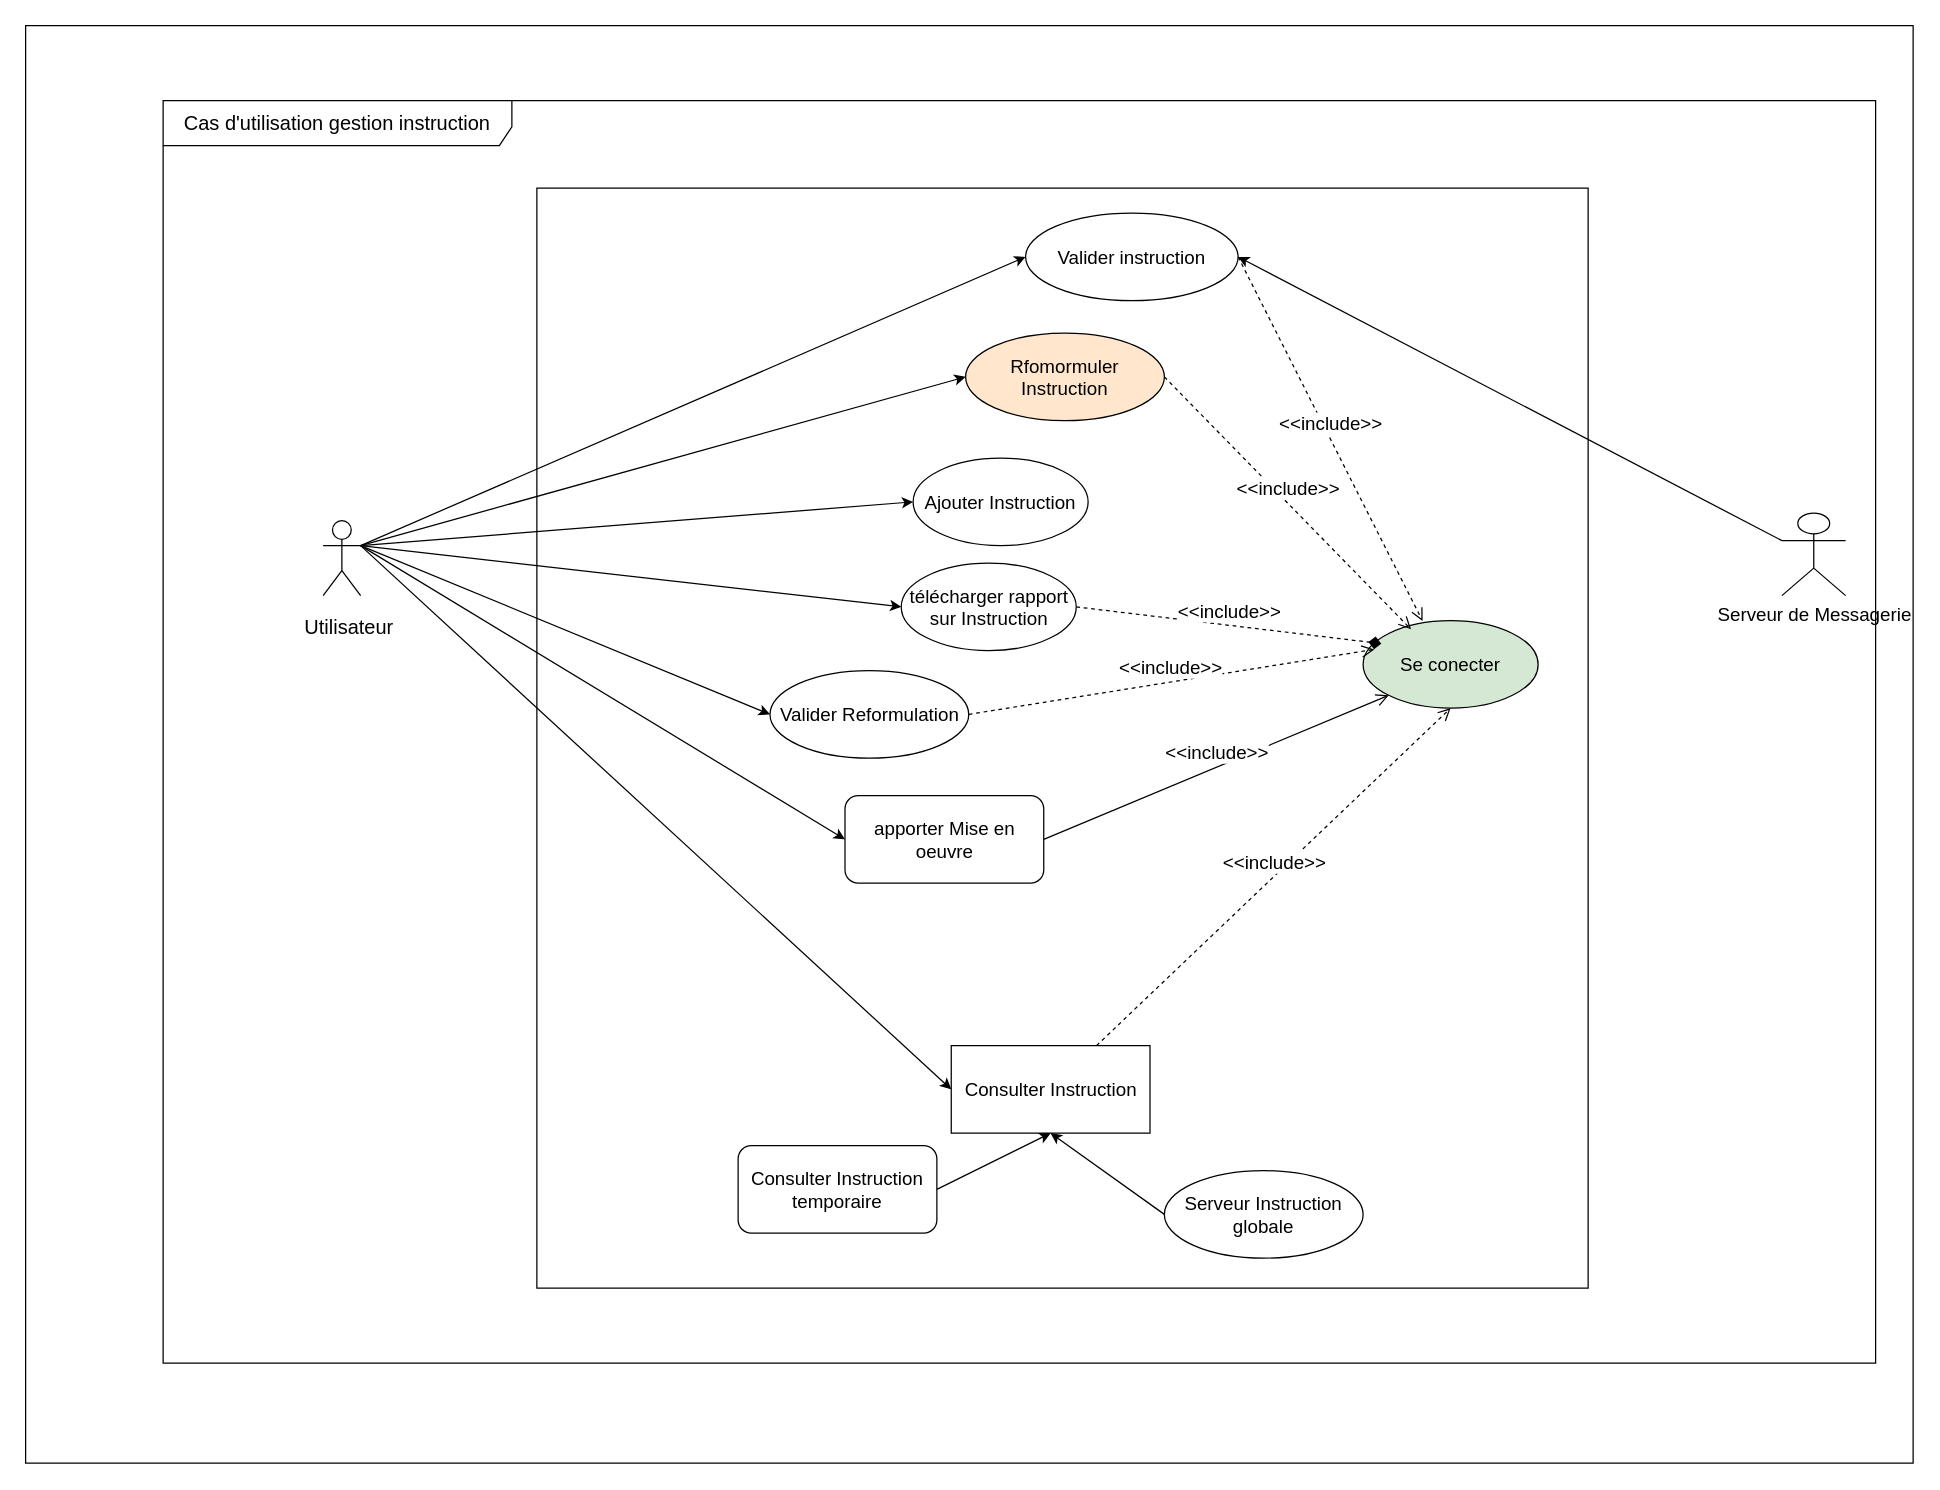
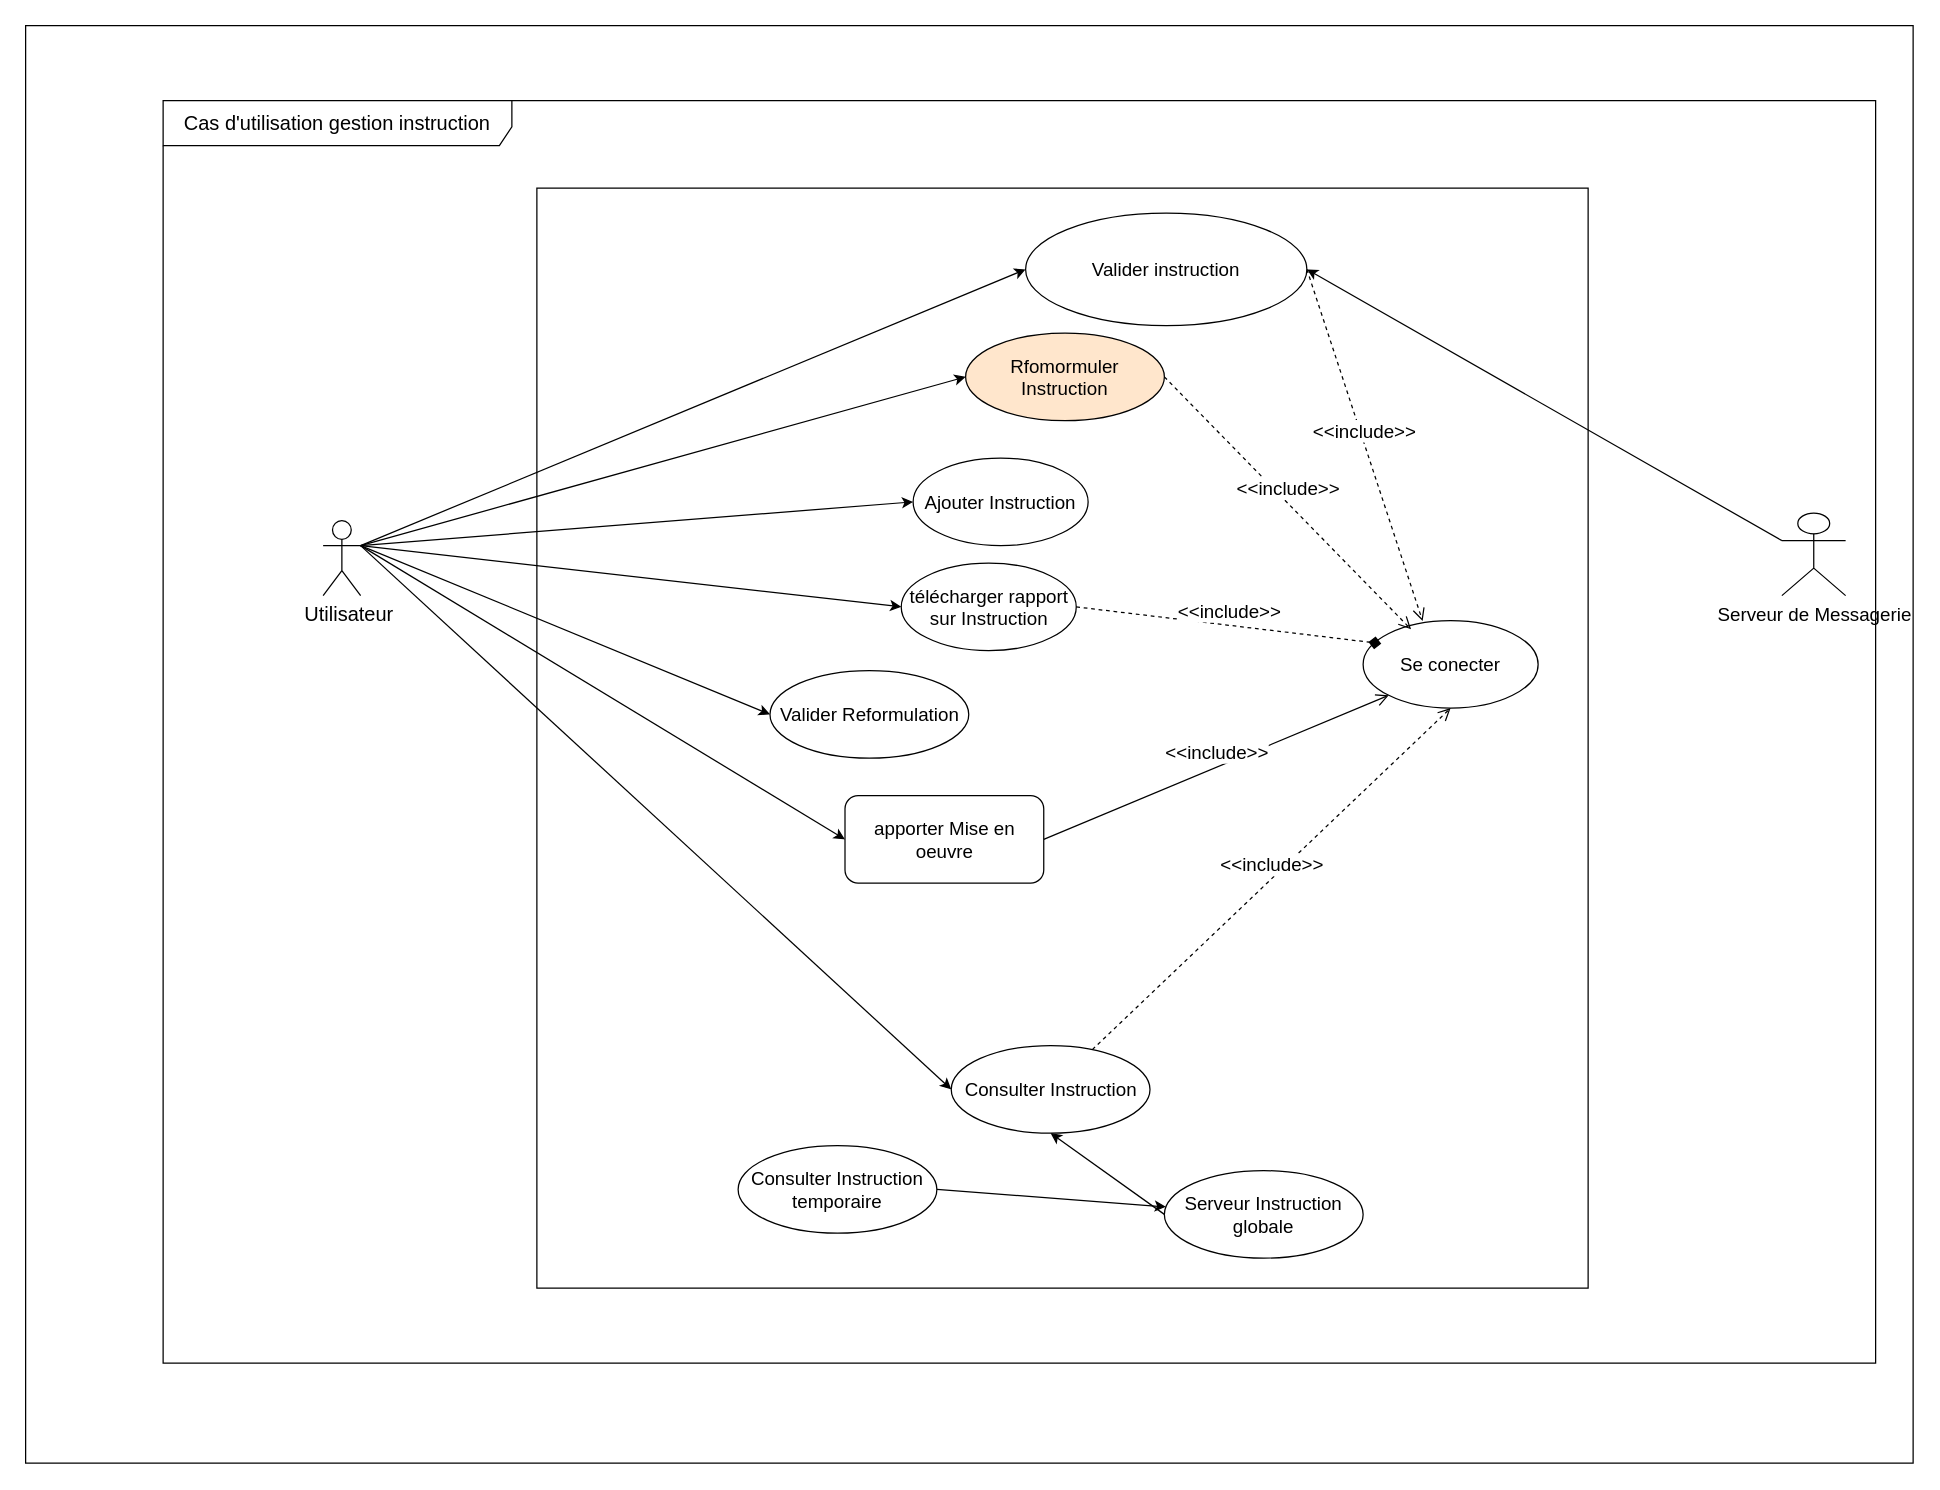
node "Valider instruction": size 213x88 -> 281x113
node "Utilisateur": moved (349, 627) -> (349, 614)
node "Se conecter": fillcolor #d5e8d4 -> #ffffff
edge "Valider Reformulation" -> "Se conecter": removed, label "<<include>>"
node "Consulter Instruction": shape rectangle -> ellipse
edge "Consulter Instruction temporaire" -> "Consulter Instruction": now "Consulter Instruction temporaire" -> "Serveur Instruction globale"
node "Consulter Instruction temporaire": shape rounded rectangle -> ellipse
